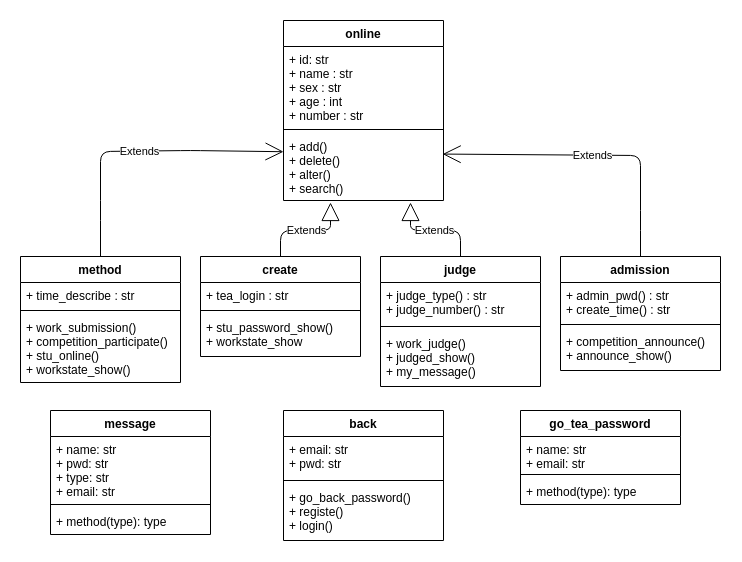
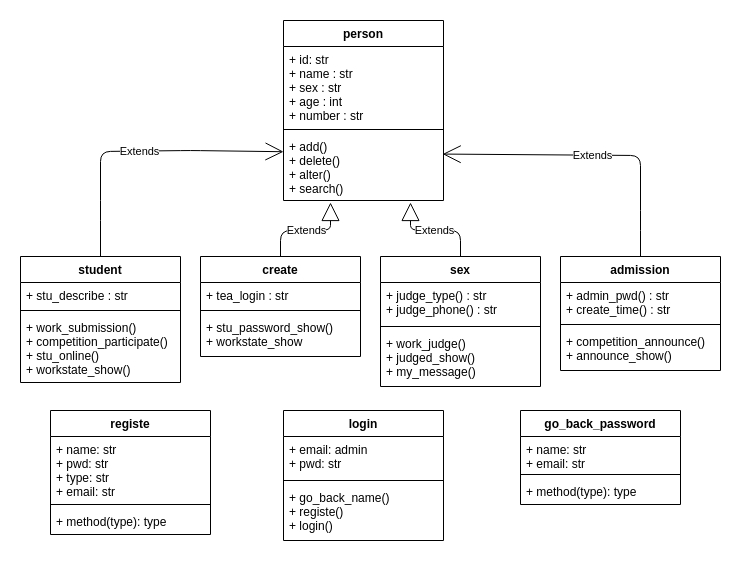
node "online": label "online" -> "person"
node "method": label "method" -> "student"
node "judge": label "judge" -> "sex"
node "+ time_describe : str": label "+ time_describe : str" -> "+ stu_describe : str"
node "+ judge_type() : str + judge_number() : str": label "+ judge_type() : str + judge_number() : str" -> "+ judge_type() : str + judge_phone() : str"
node "message": label "message" -> "registe"
node "back": label "back" -> "login"
node "go_tea_password": label "go_tea_password" -> "go_back_password"
node "+ email: str + pwd: str": label "+ email: str + pwd: str" -> "+ email: admin + pwd: str"
node "+ go_back_password() + registe() + login()": label "+ go_back_password() + registe() + login()" -> "+ go_back_name() + registe() + login()"
